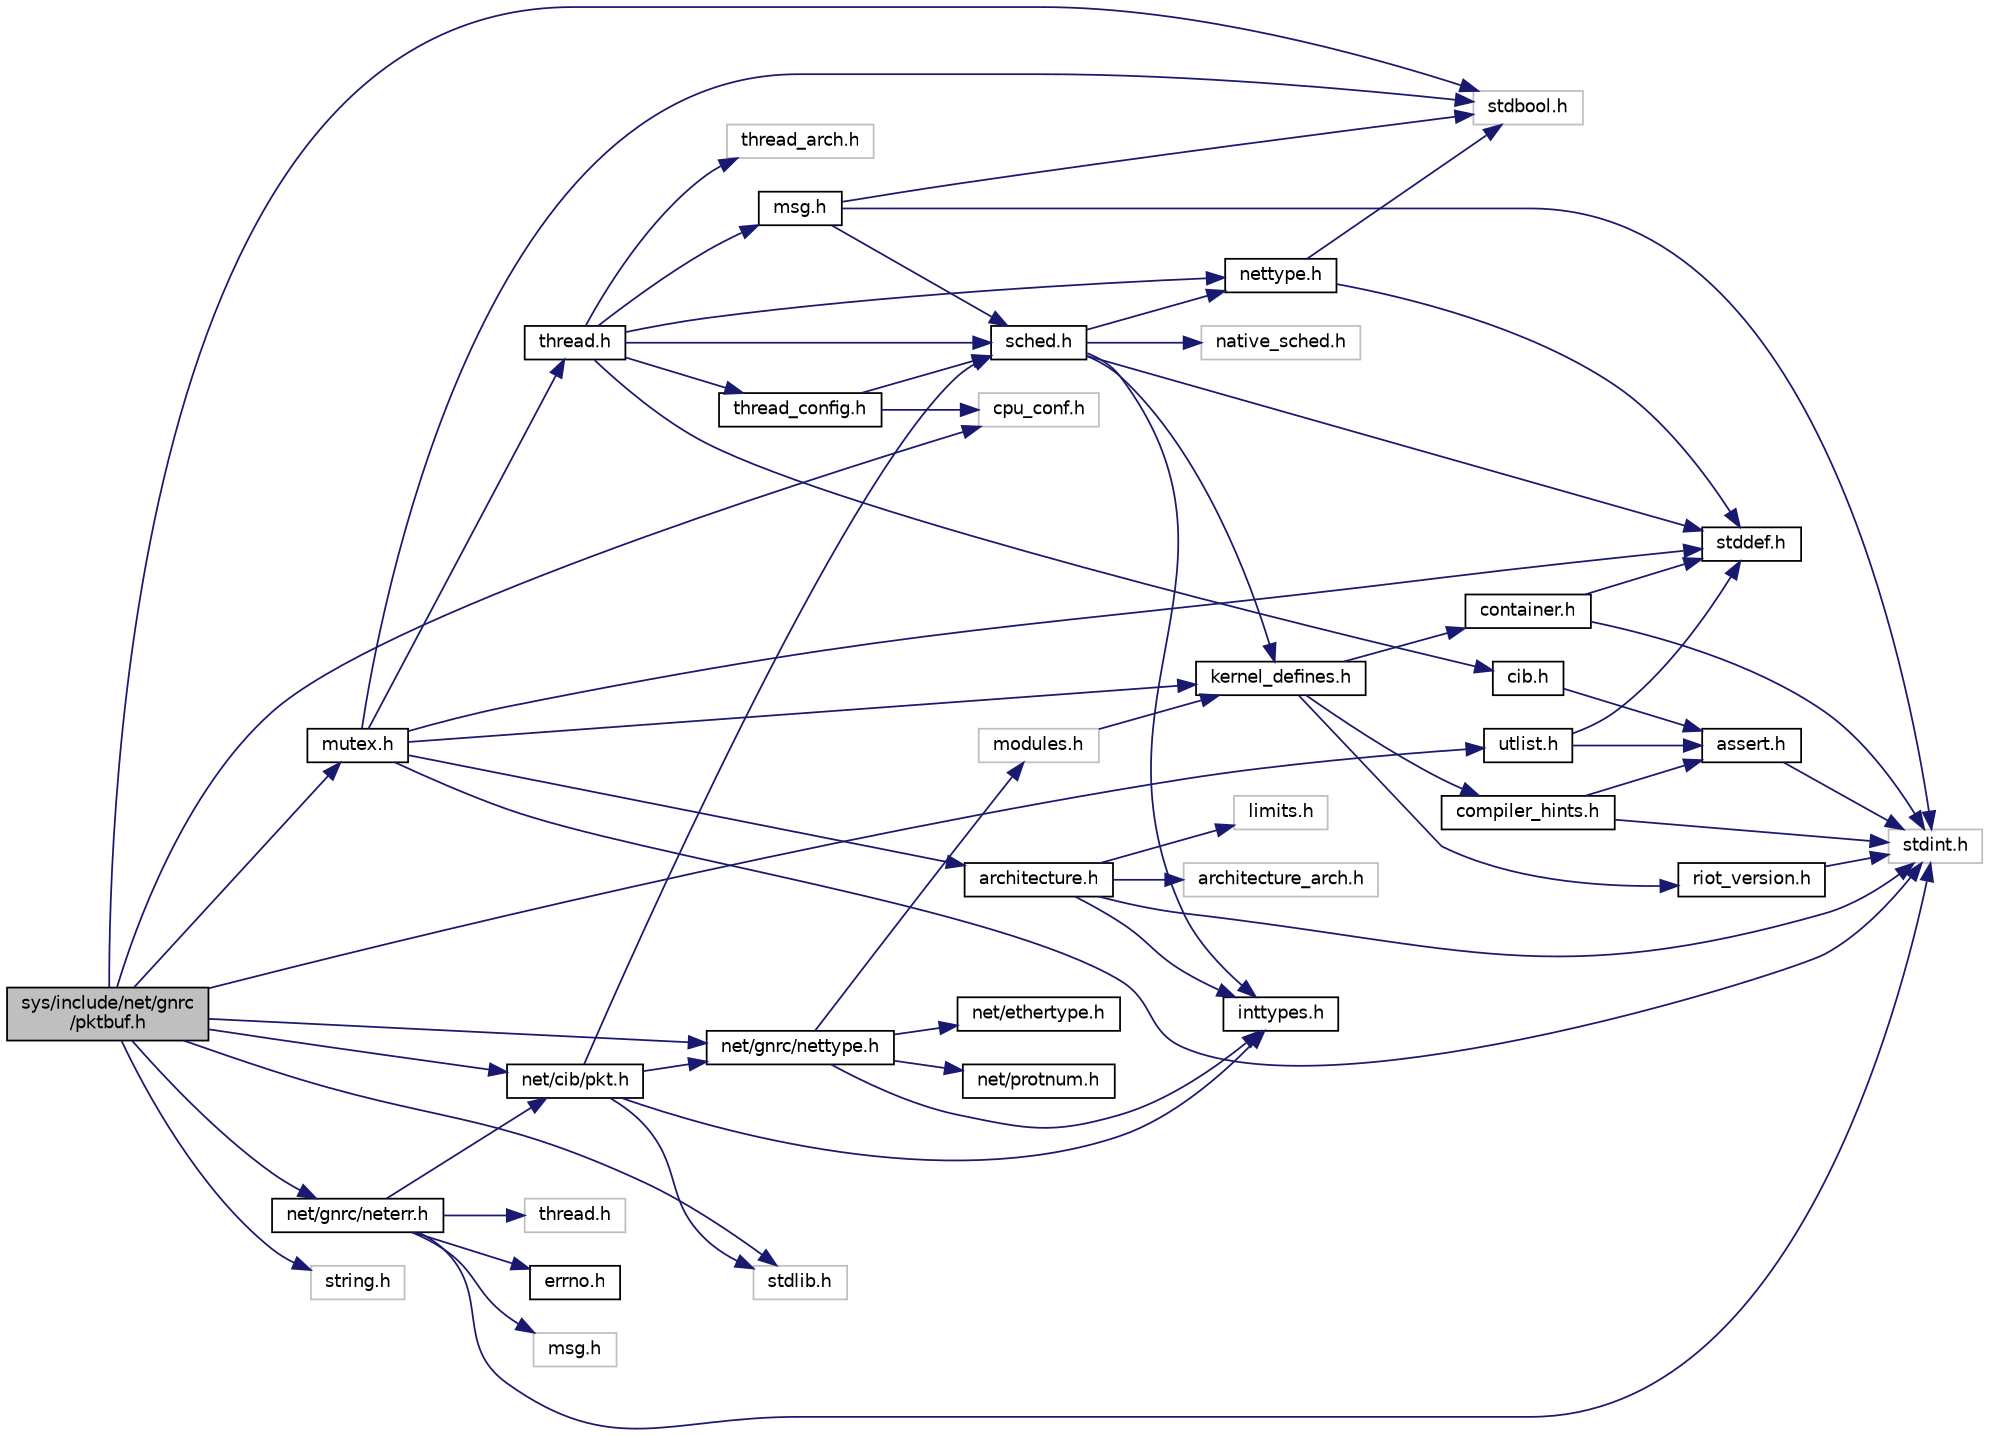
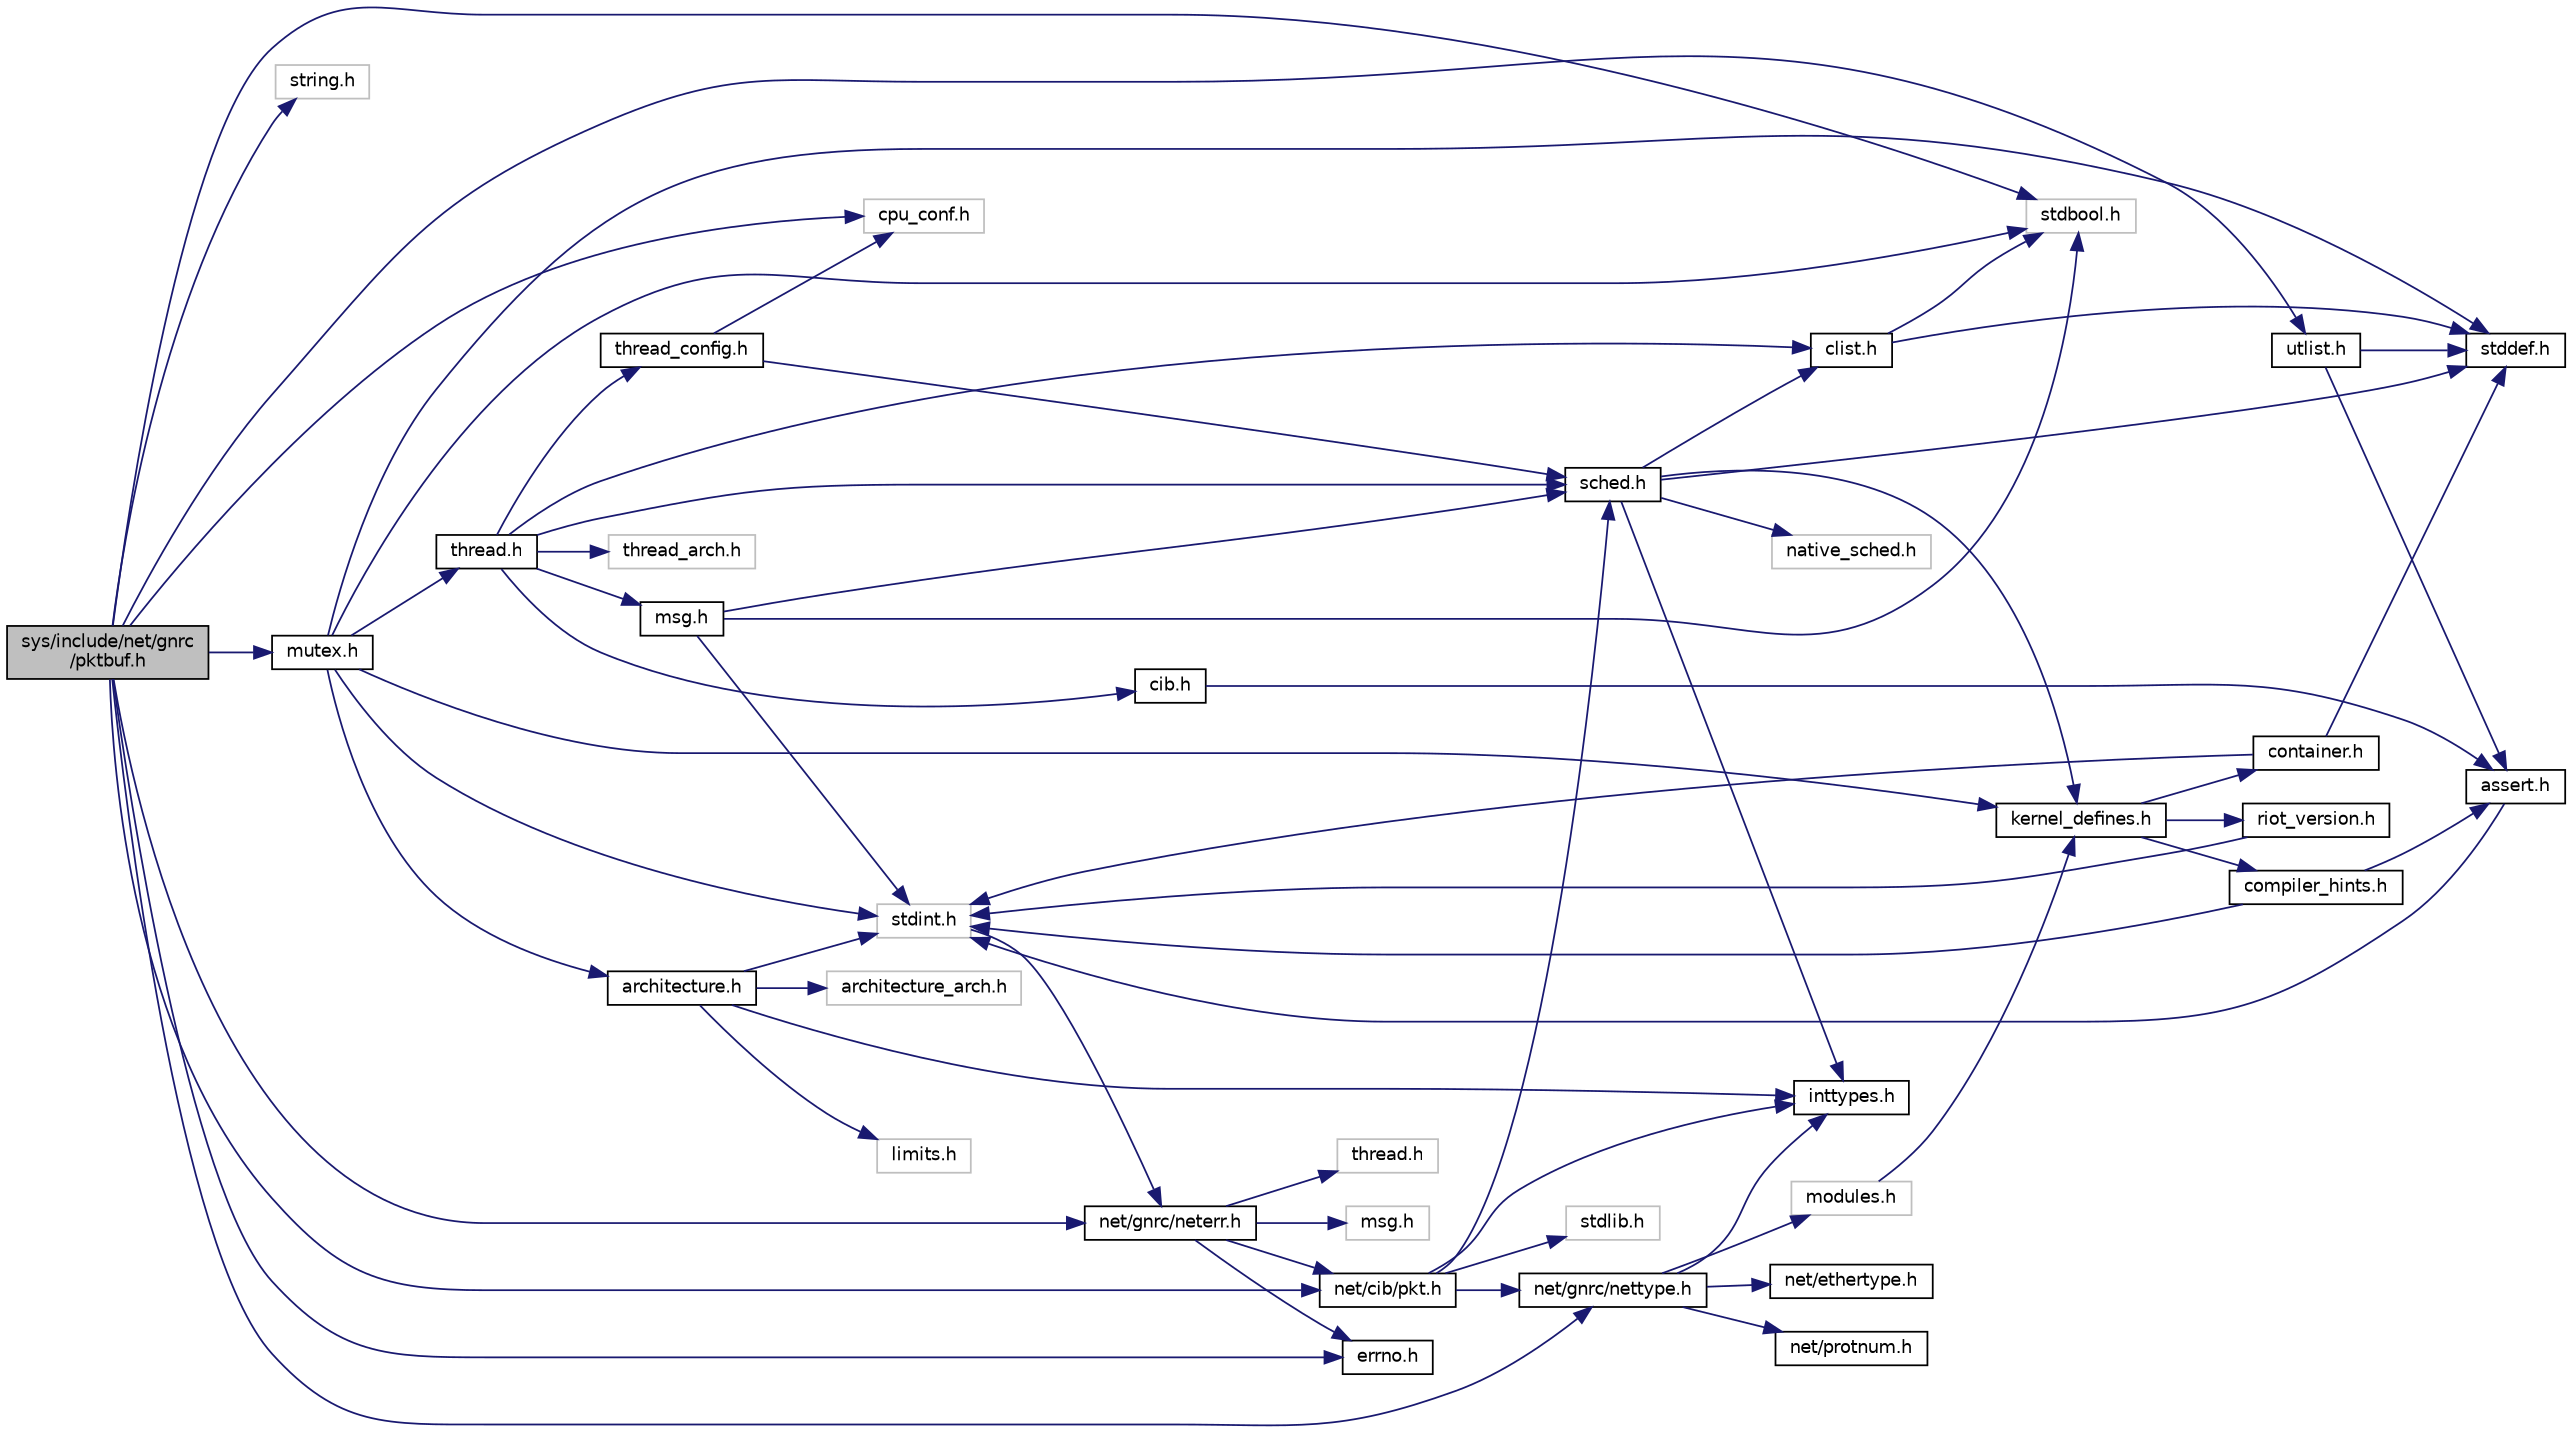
node "nettype.h": label "nettype.h" -> "clist.h"
edge "sys/include/net/gnrc /pktbuf.h" -> "stdlib.h": now "sys/include/net/gnrc /pktbuf.h" -> "errno.h"
edge "net/gnrc/neterr.h" -> "stdint.h": reversed
